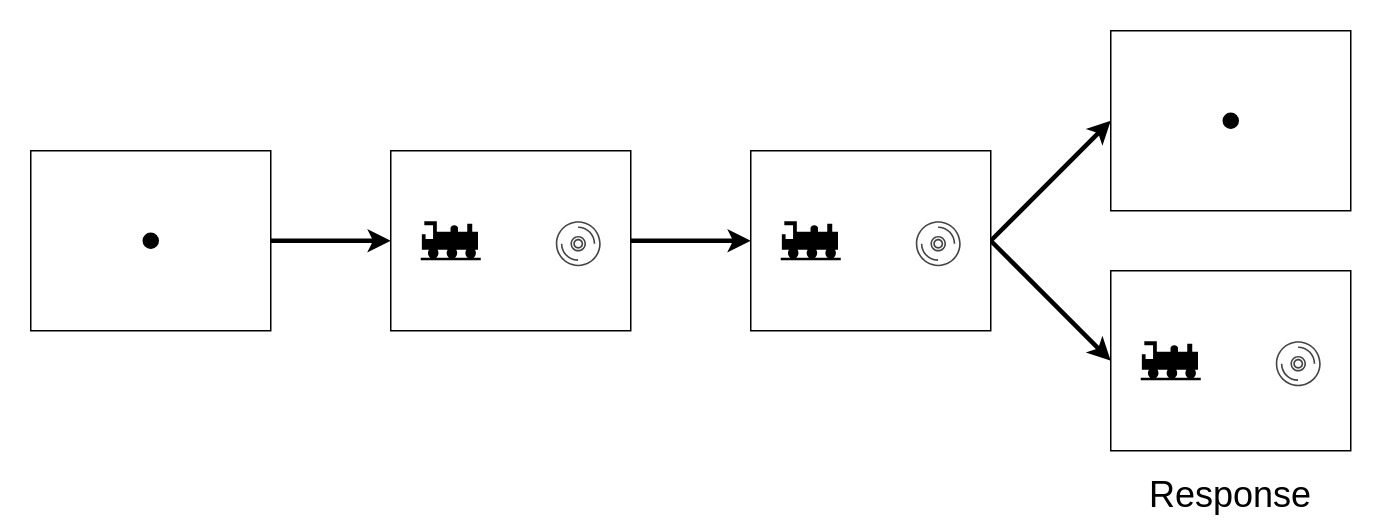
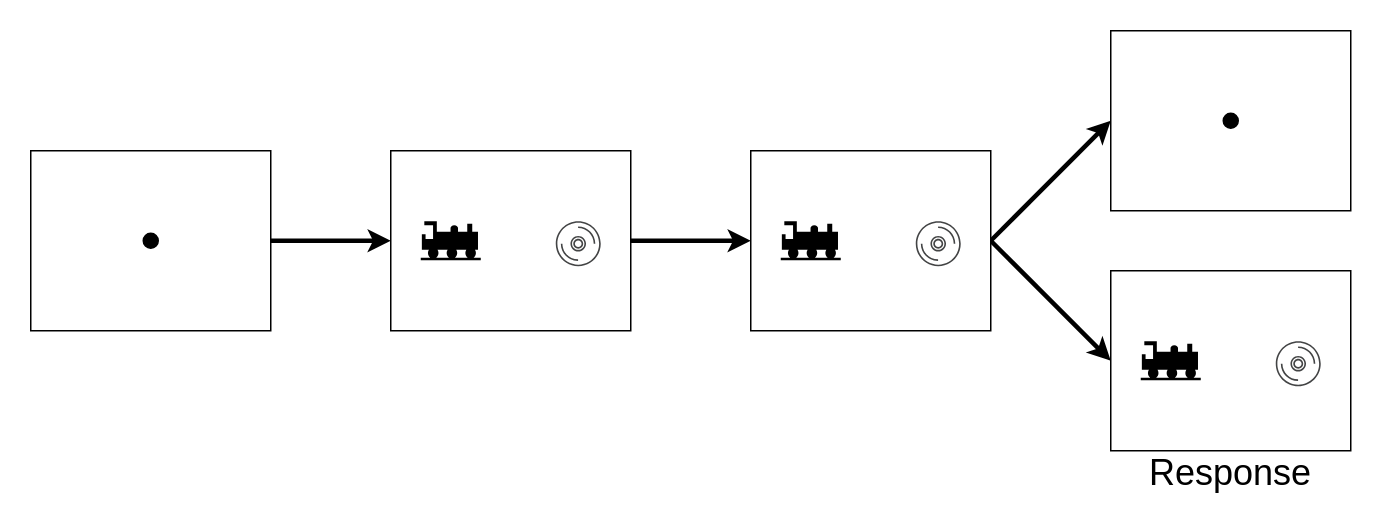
node "Response": moved (1231, 496) -> (1231, 473)
